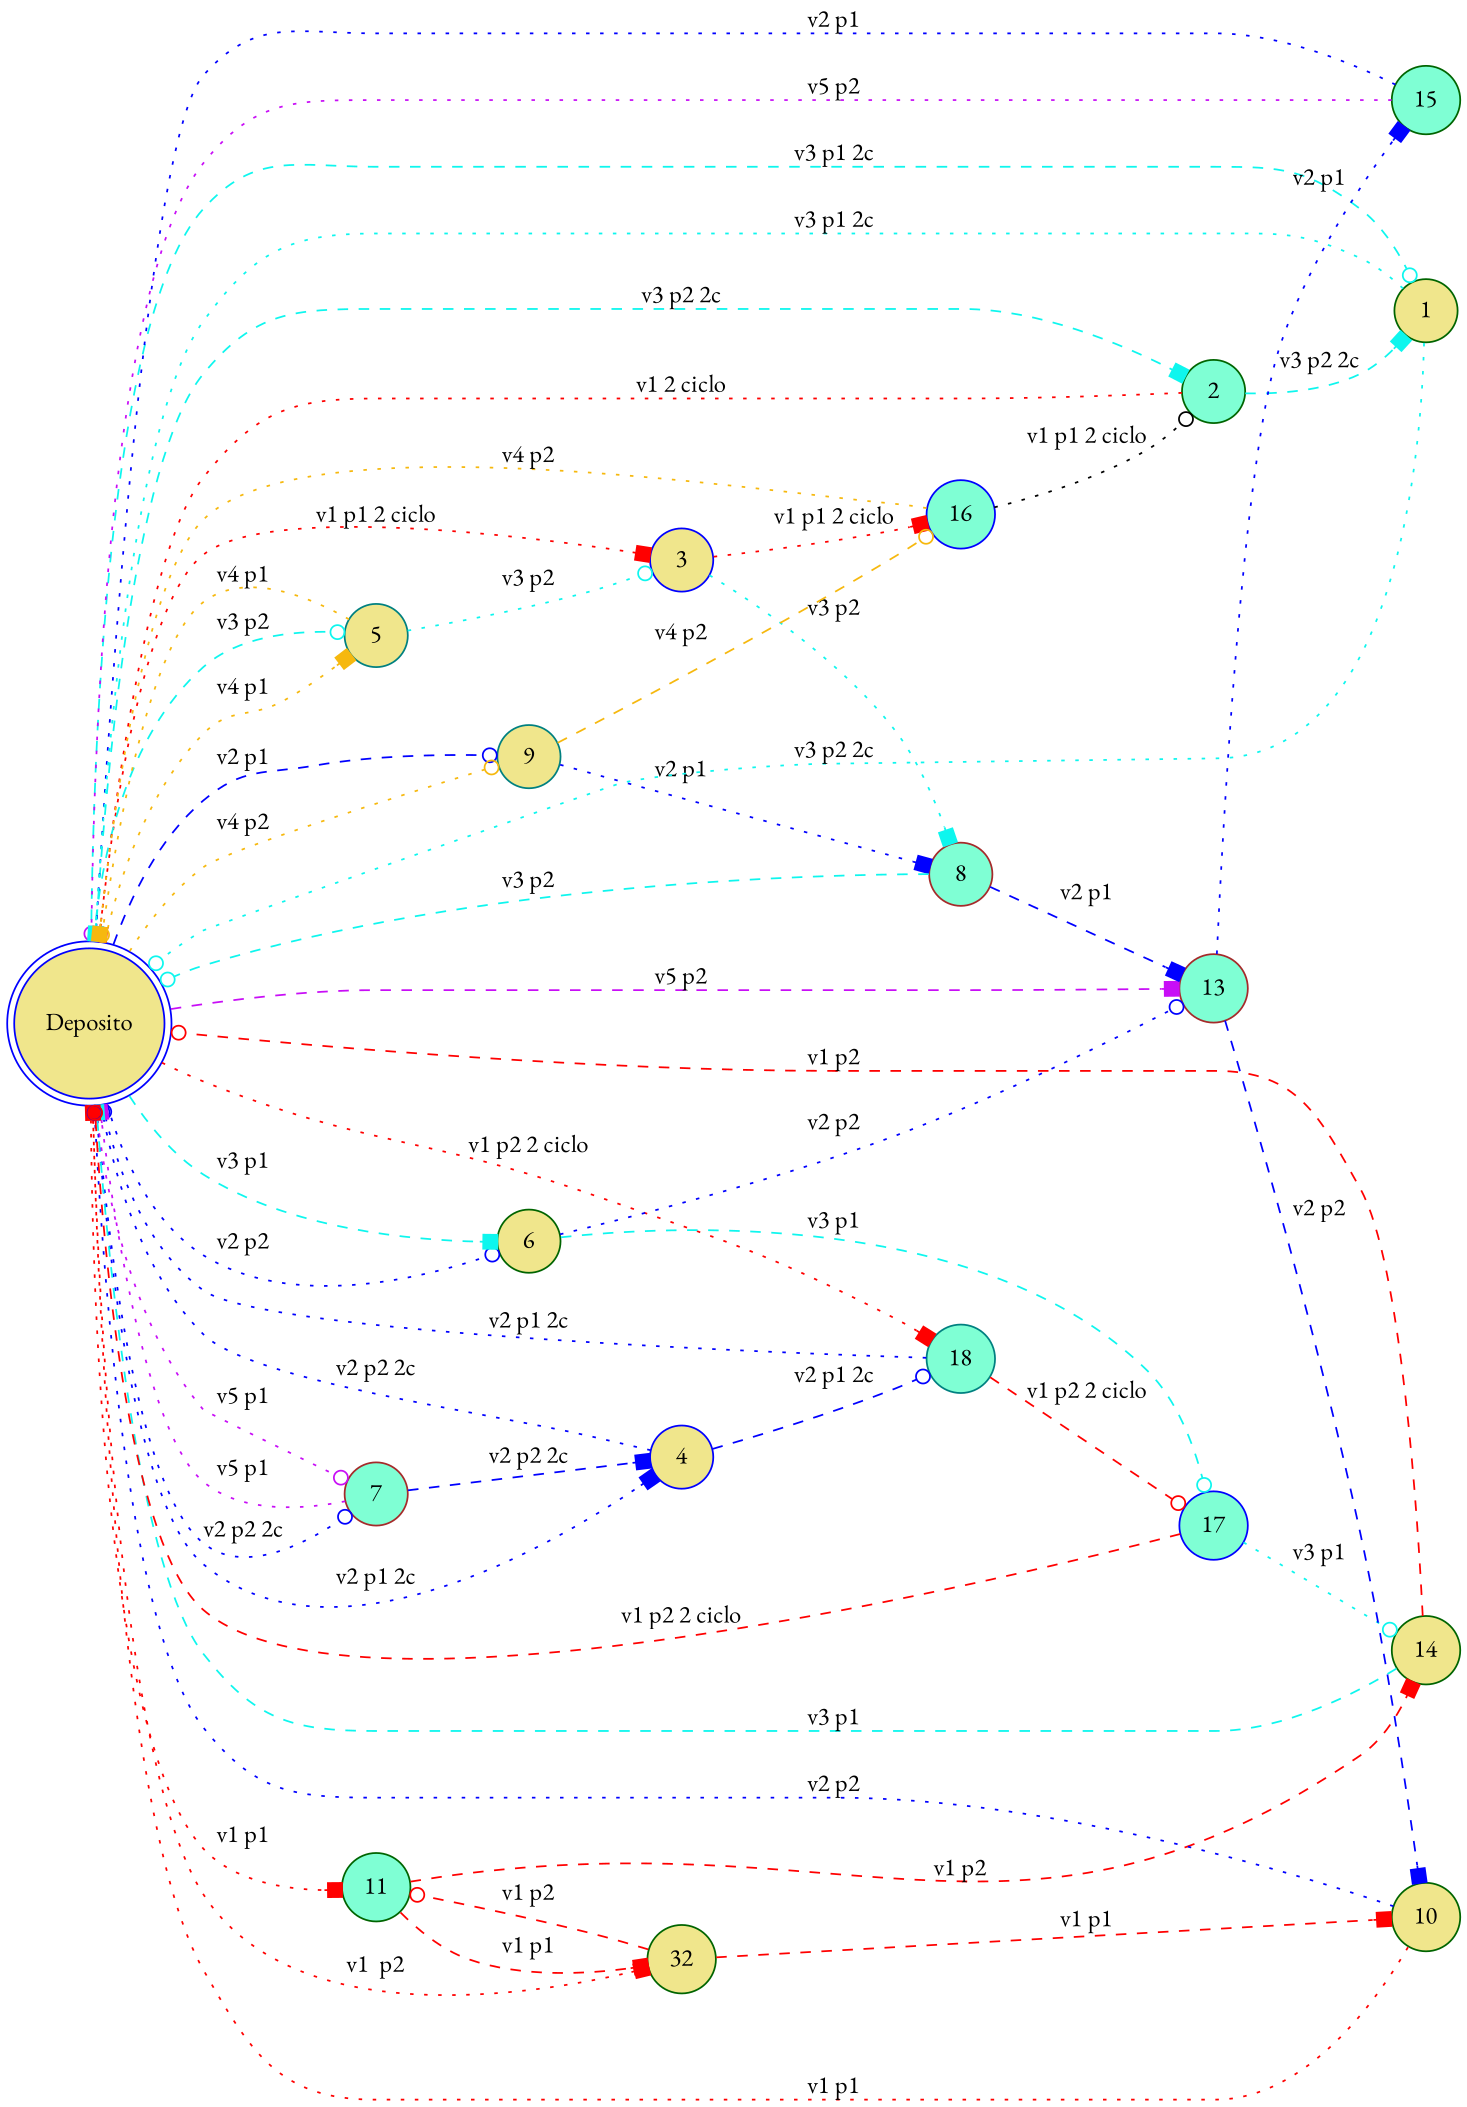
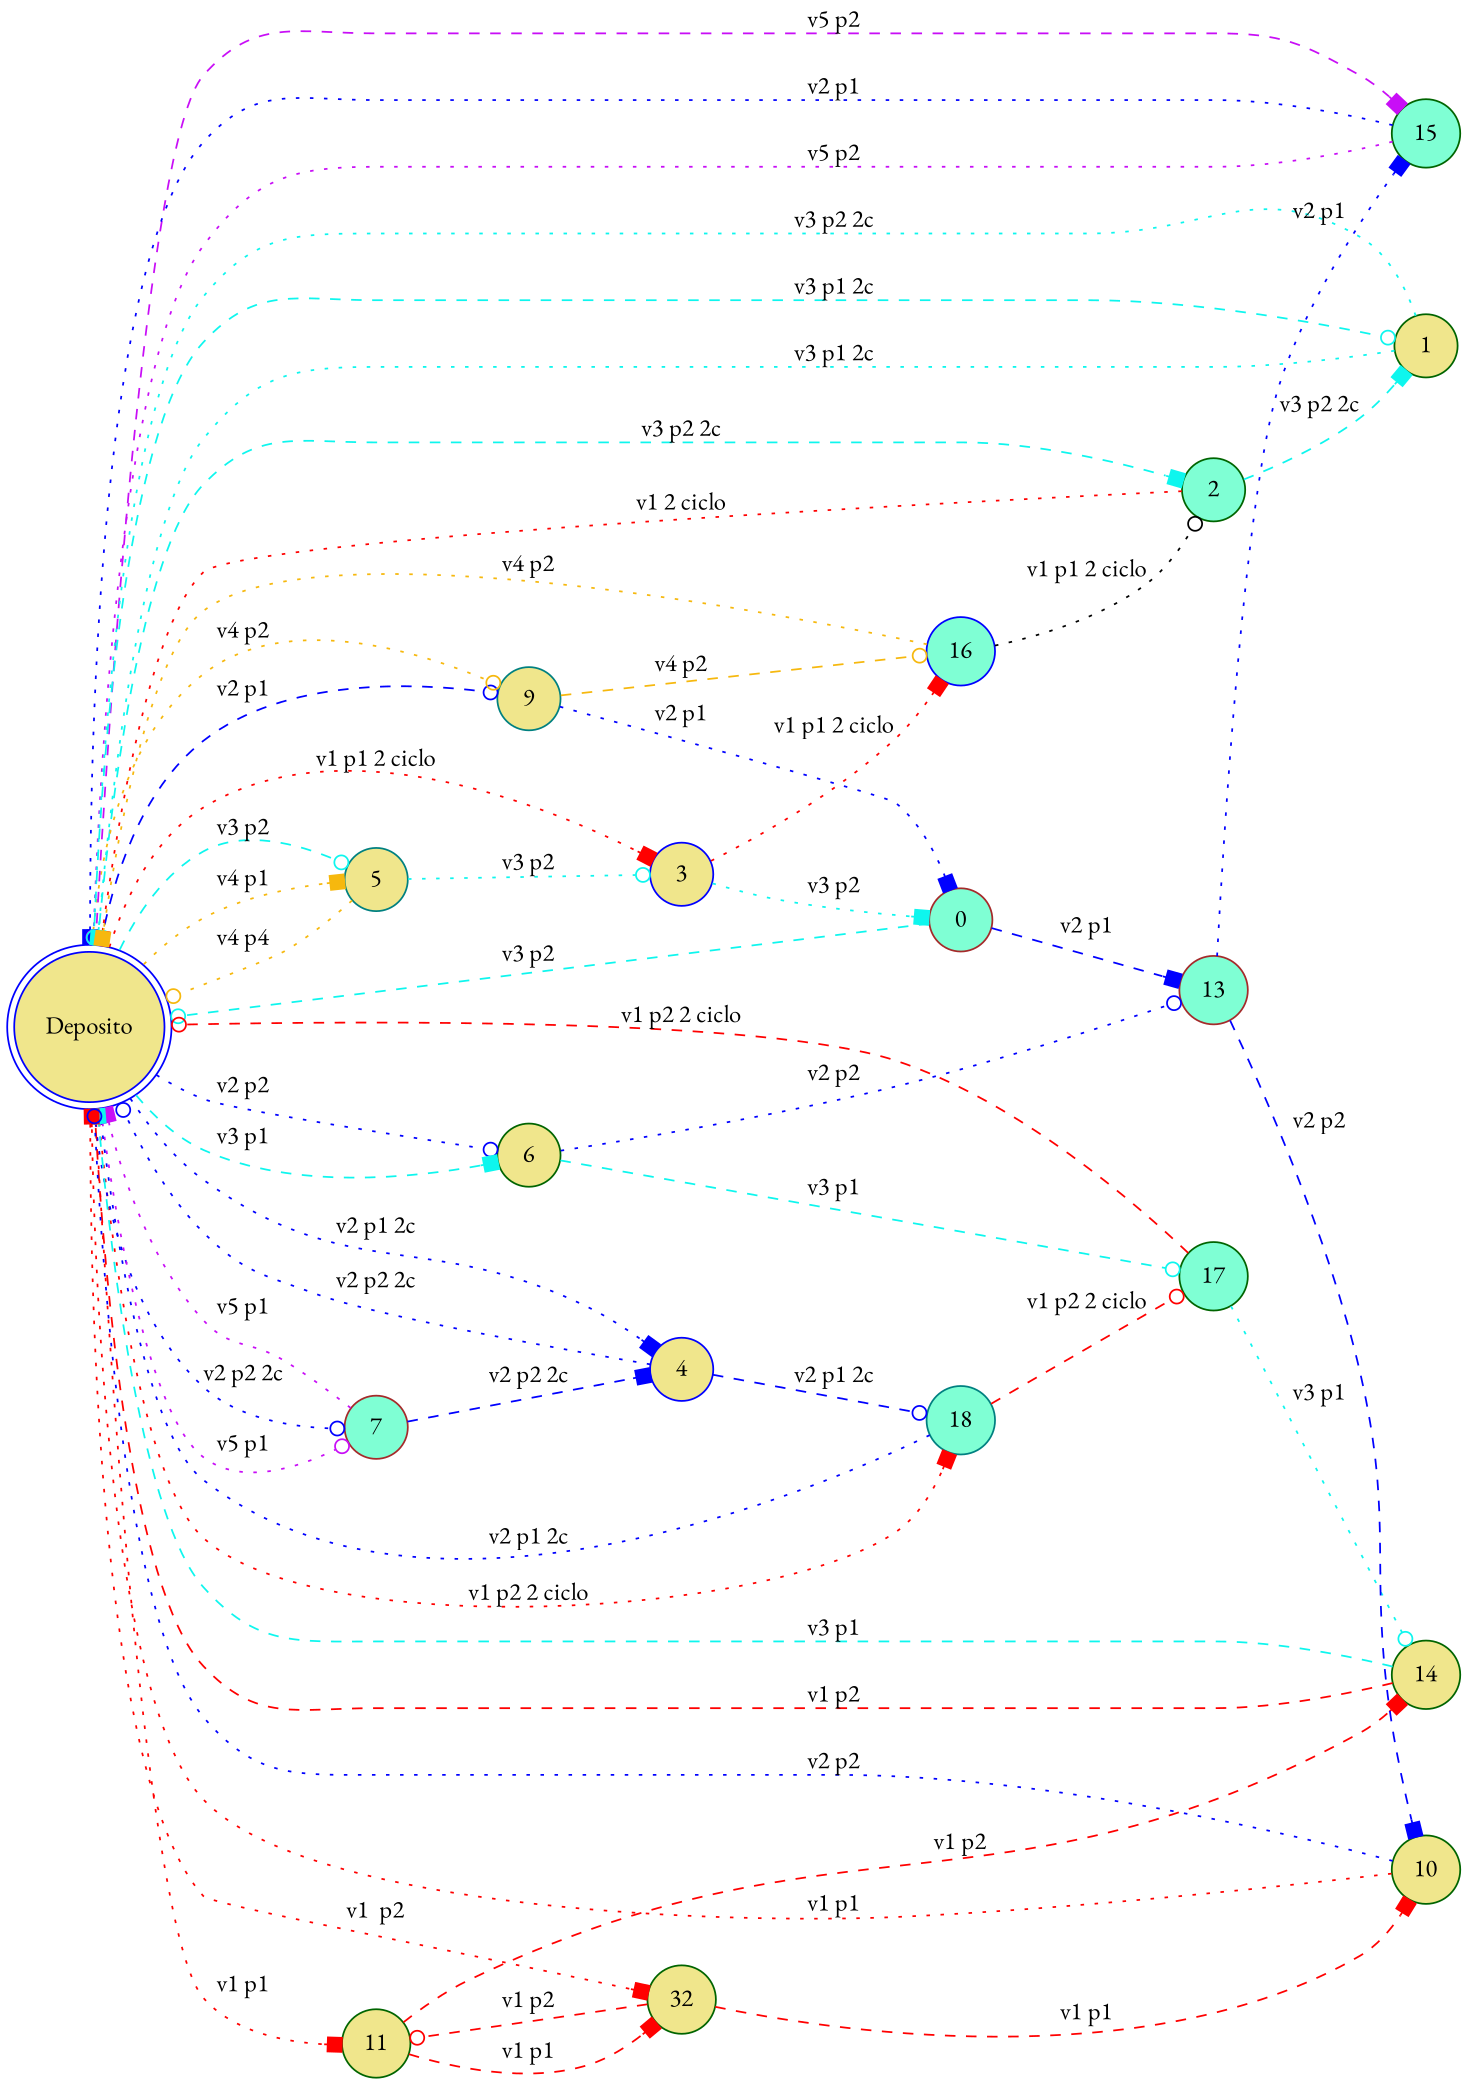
edge "5" -> "Deposito": label "v4 p1" -> "v4 p4"
node "8": label "8" -> "0"
edge "Deposito" -> "13": now "Deposito" -> "15"
node "17": color blue -> darkgreen
node "11": fillcolor aquamarine -> khaki
